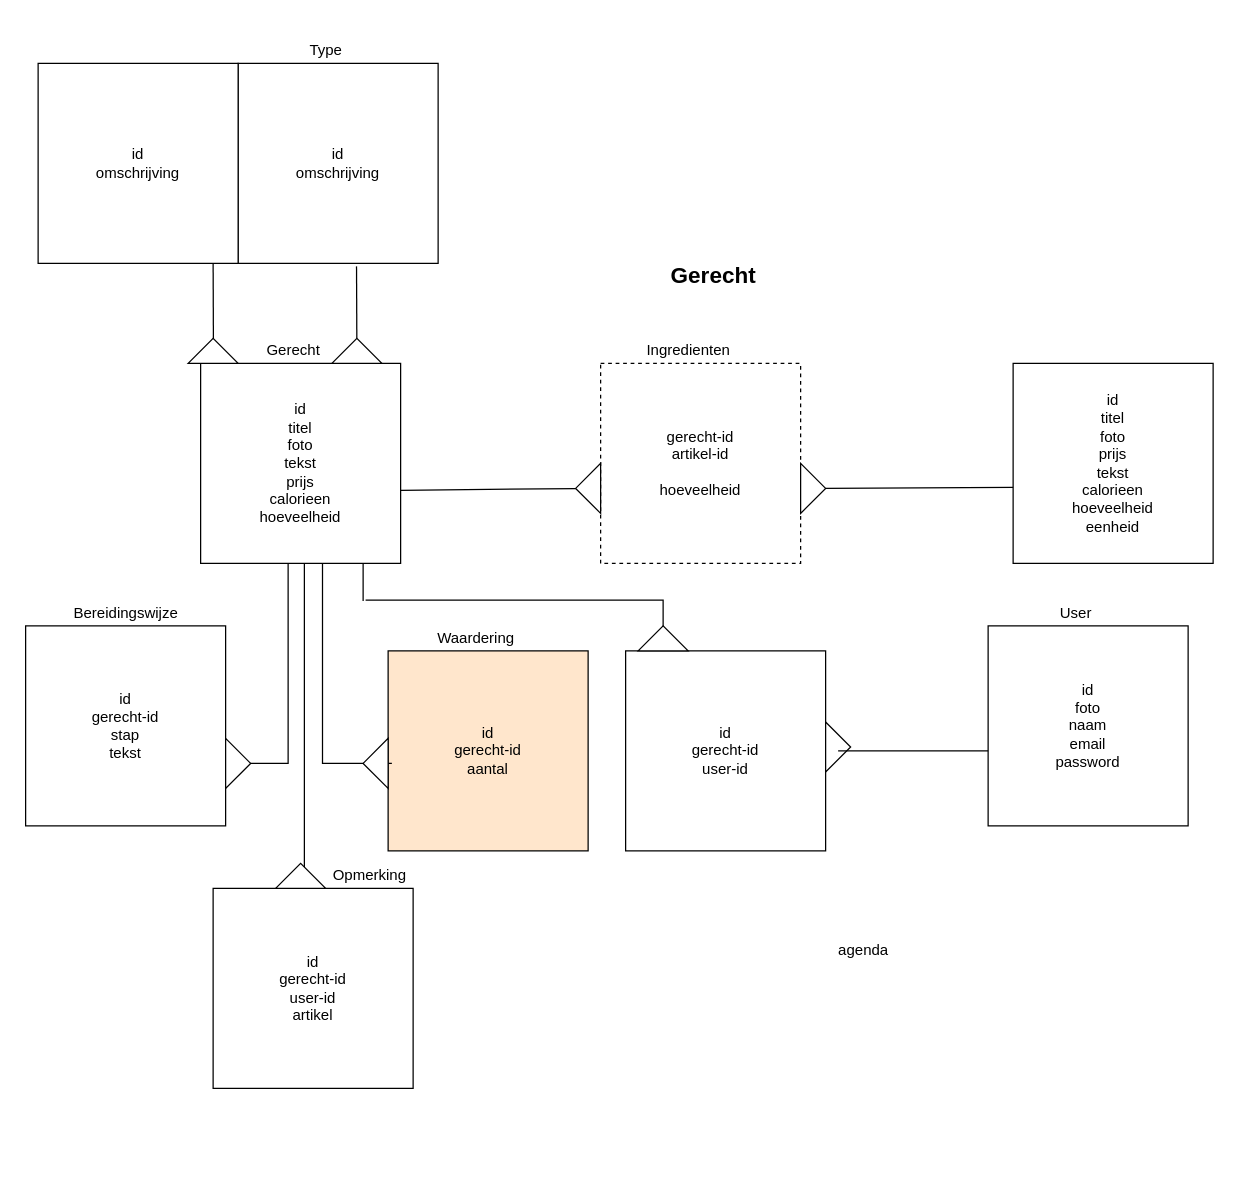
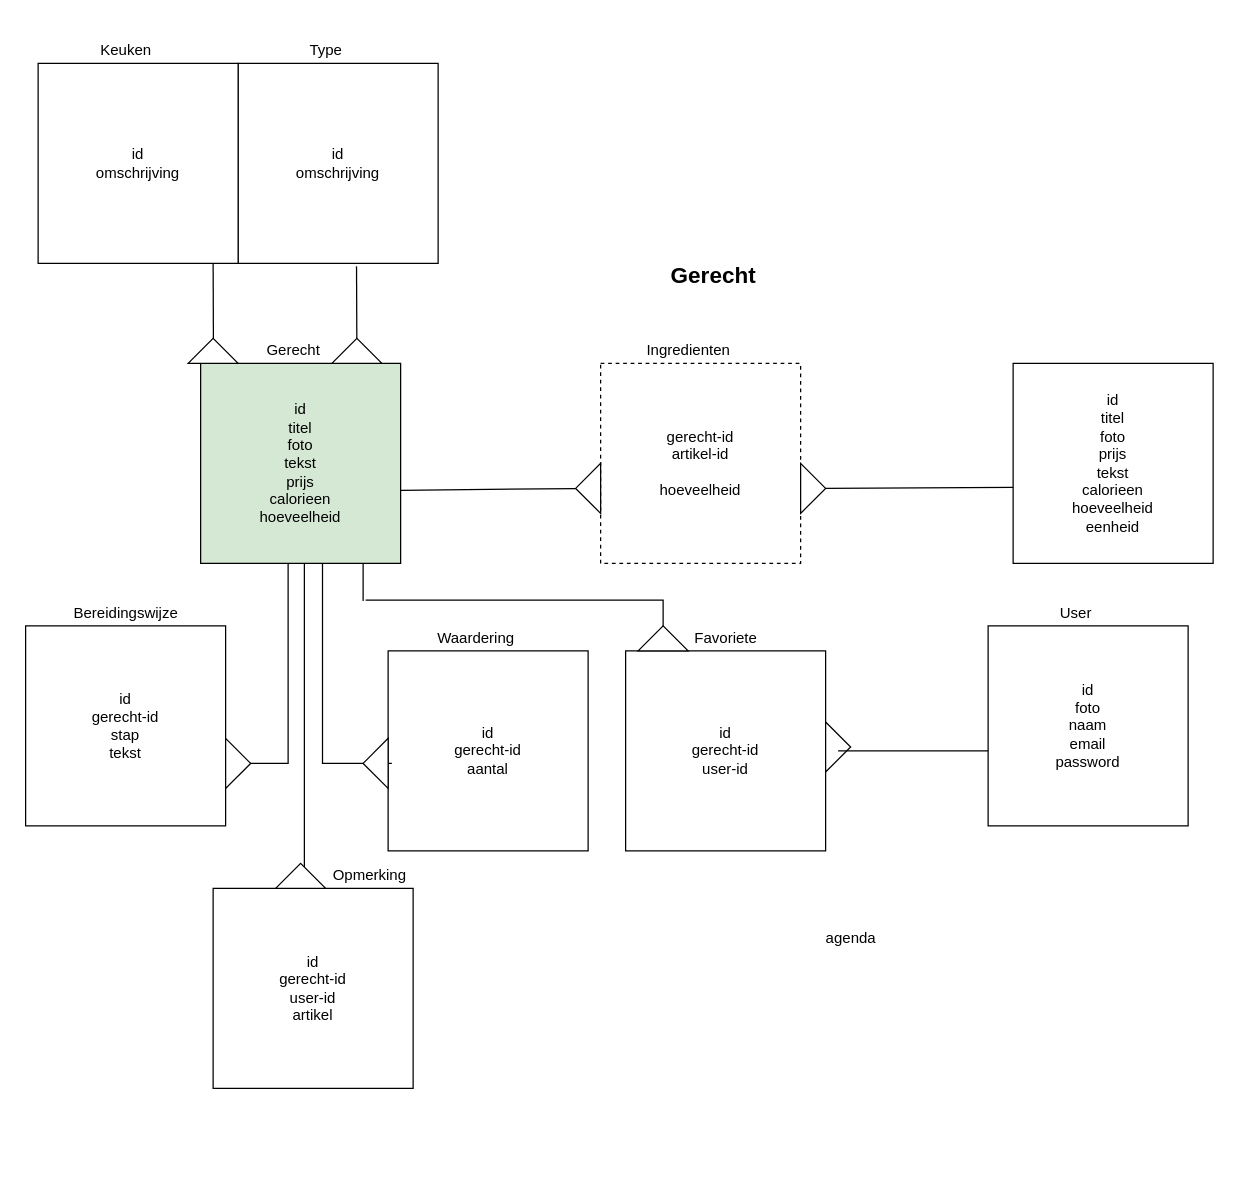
node "Keuken": added
node "id titel foto tekst prijs calorieen hoeveelheid": fillcolor #ffffff -> #d5e8d4
node "Favoriete": added
node "id gerecht-id aantal": fillcolor #ffe6cc -> #ffffff
node "agenda": moved (863, 951) -> (851, 938)
